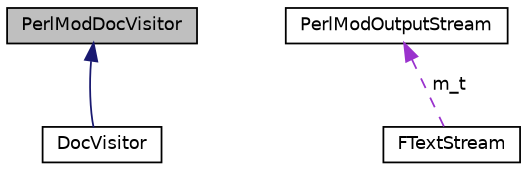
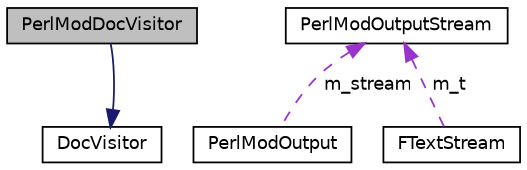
edge "DocVisitor" -> "PerlModDocVisitor": reversed
node "PerlModOutput": added
